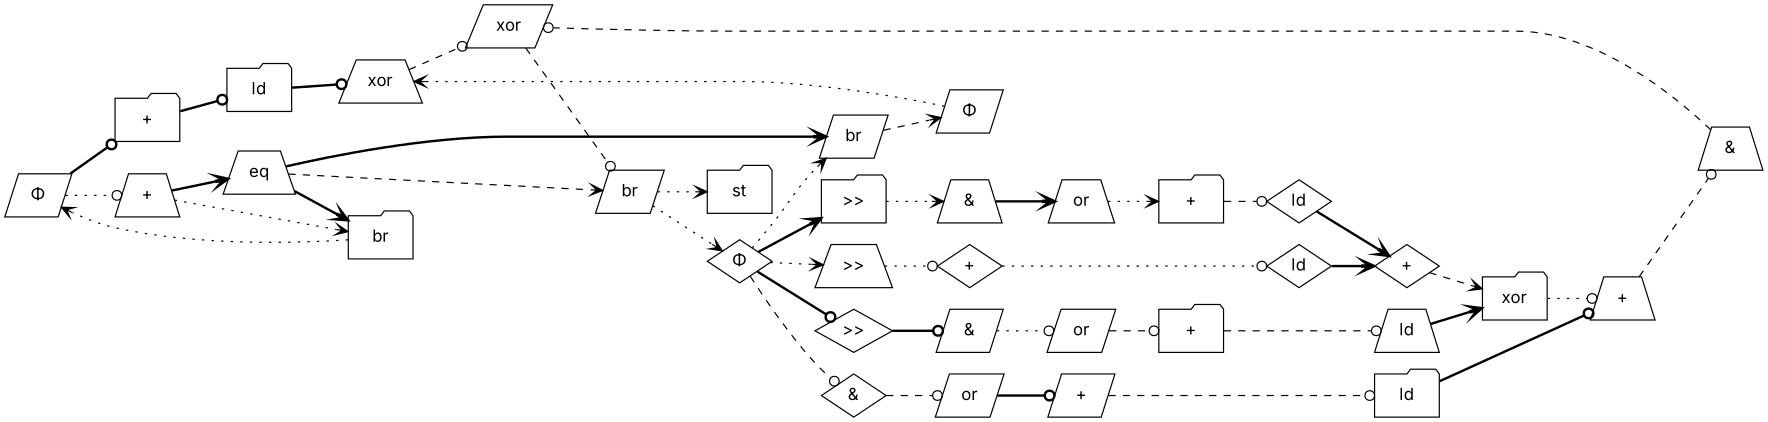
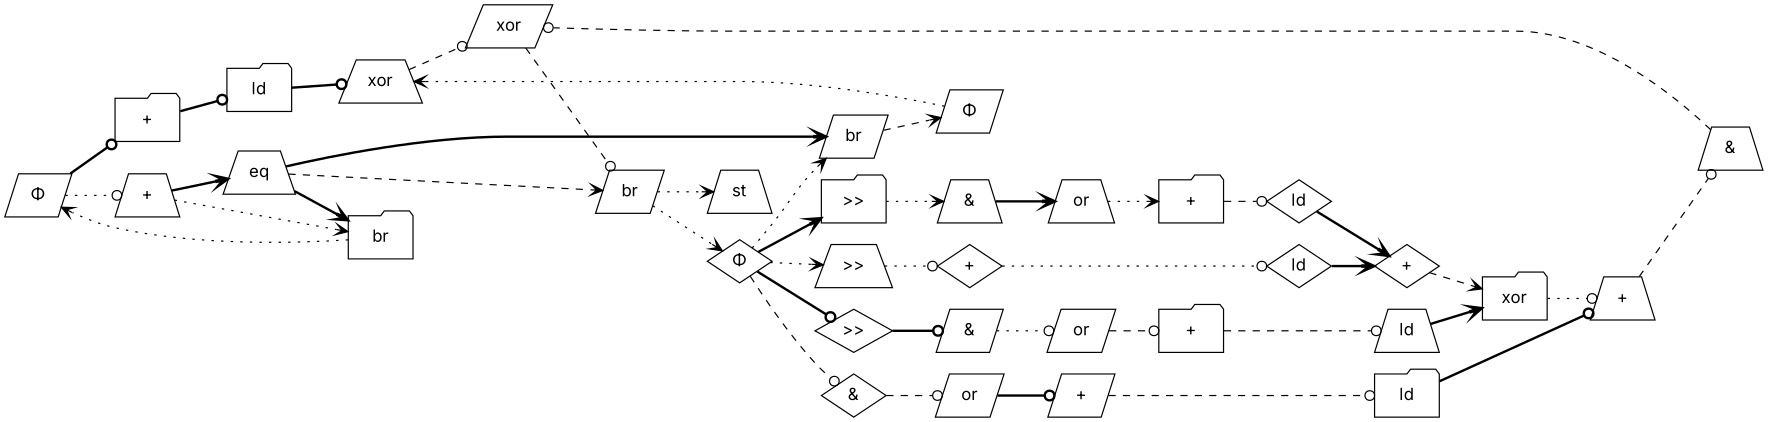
node "st": shape folder -> trapezium
